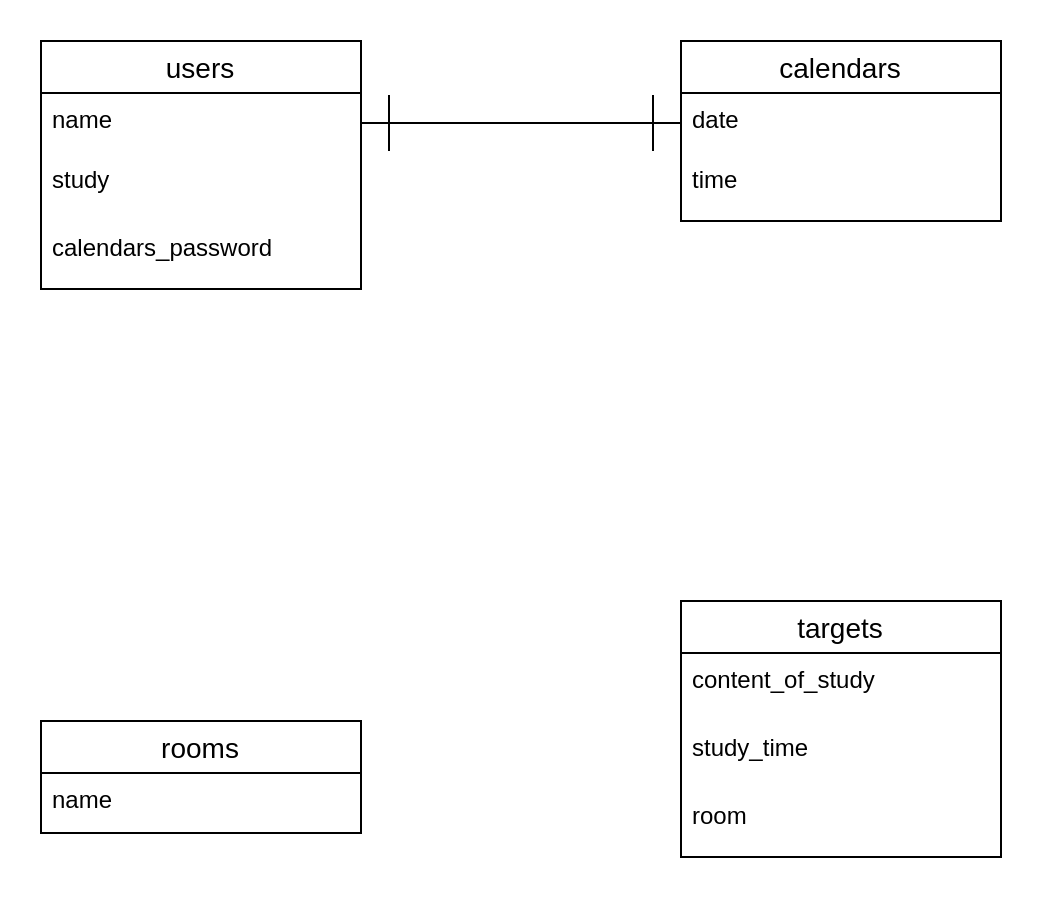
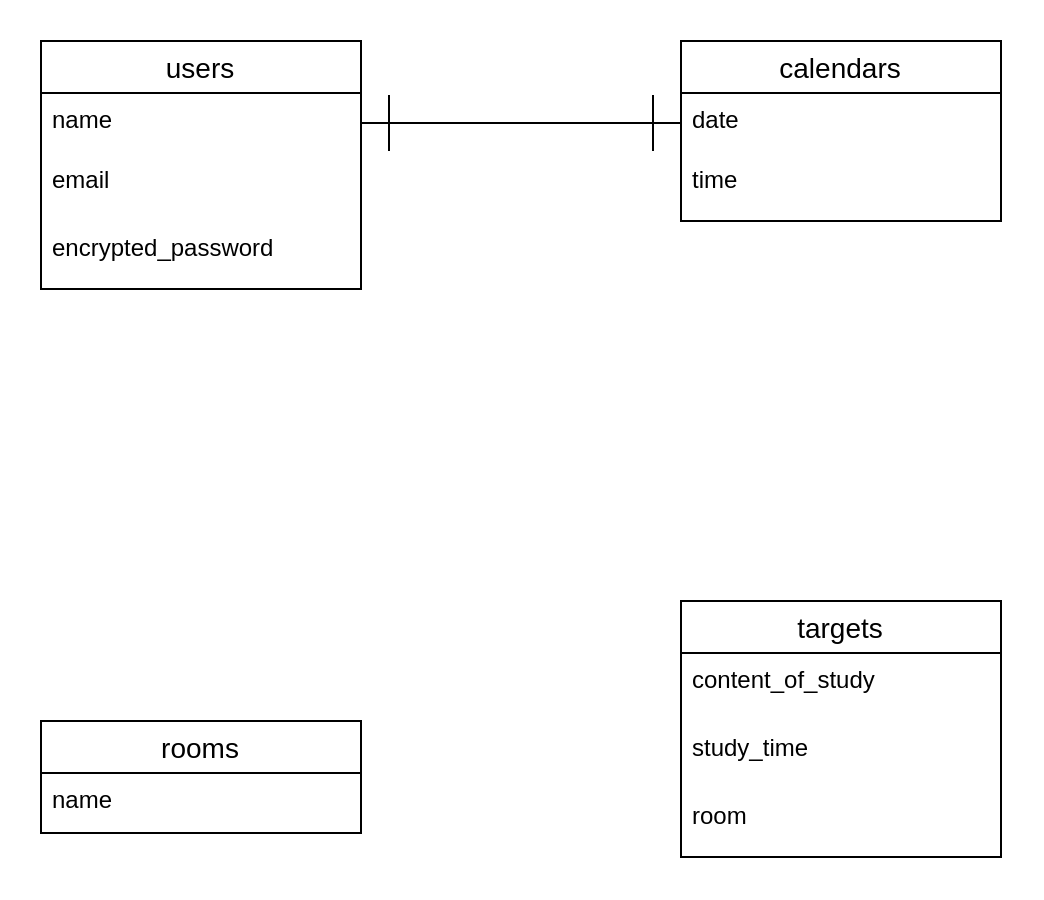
node "study": label "study" -> "email"
node "calendars_password": label "calendars_password" -> "encrypted_password"
